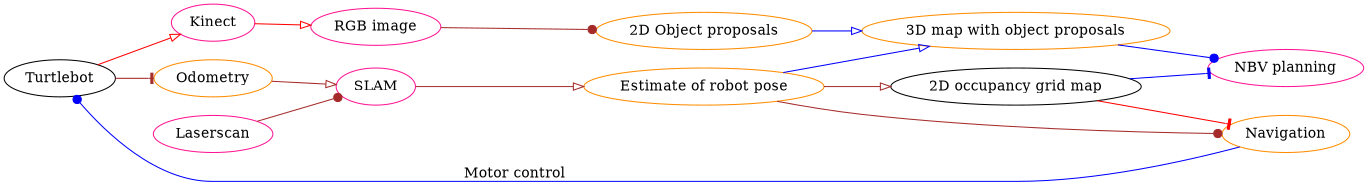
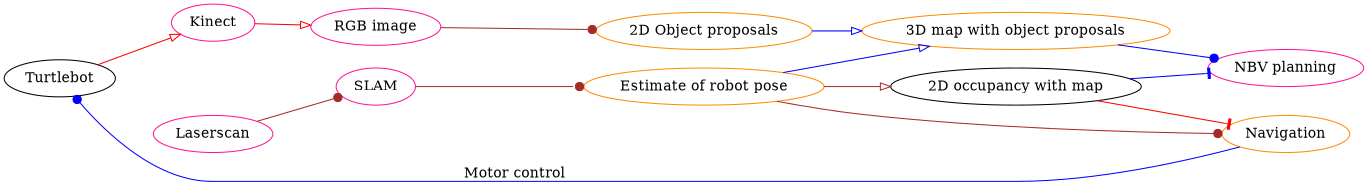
node "Odometry": removed
edge "SLAM" -> "Estimate of robot pose": arrowhead onormal -> dot
node "2D occupancy grid map": label "2D occupancy grid map" -> "2D occupancy with map"
